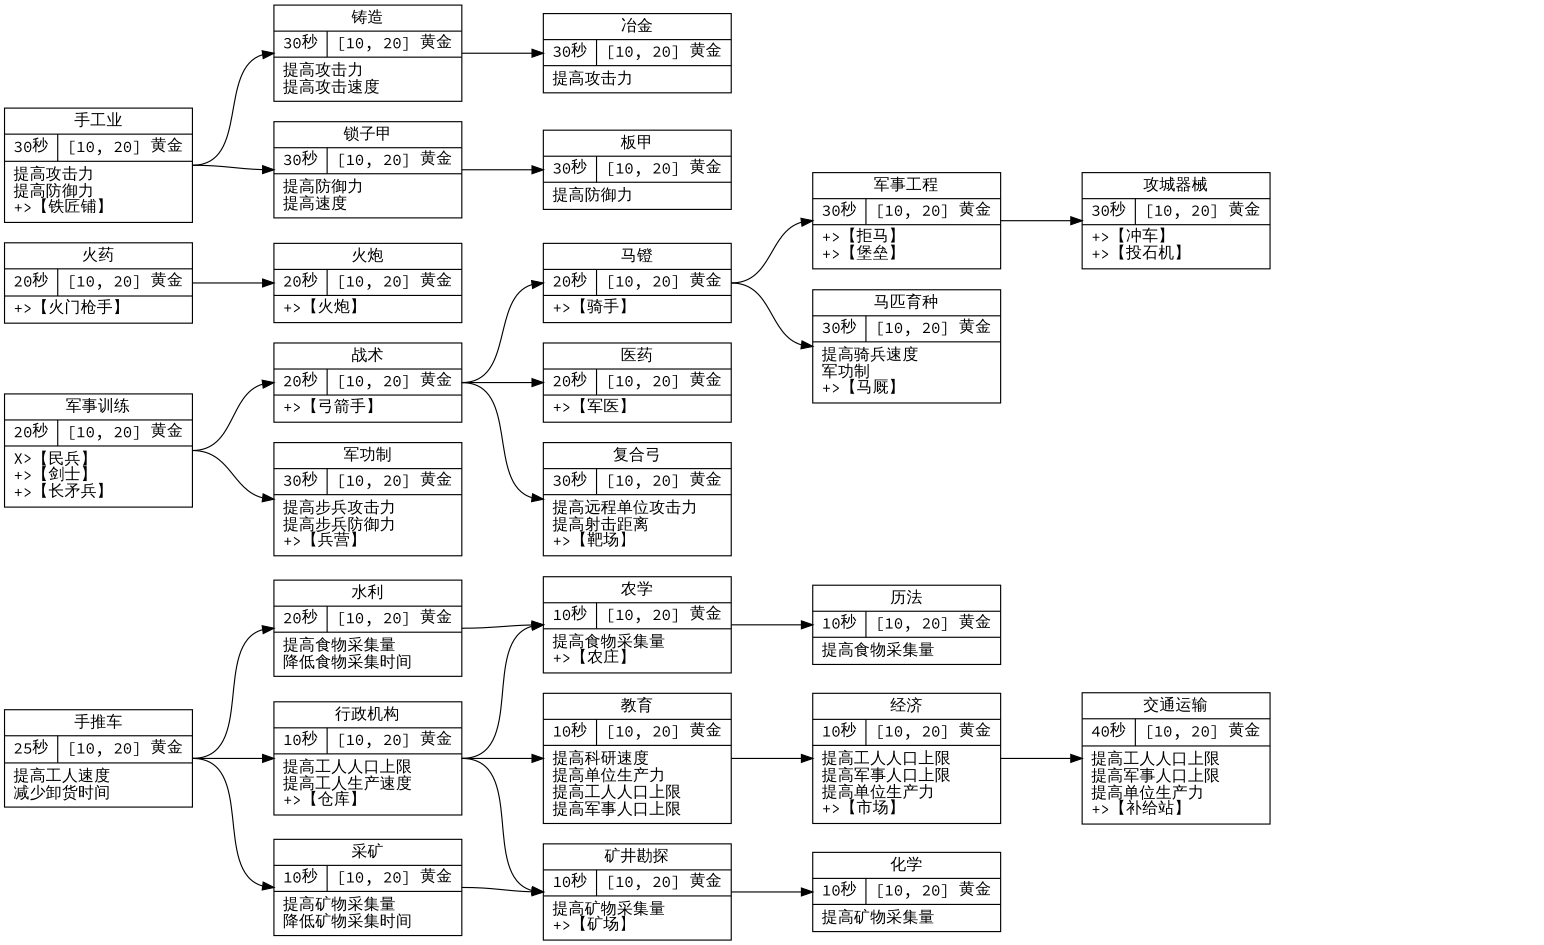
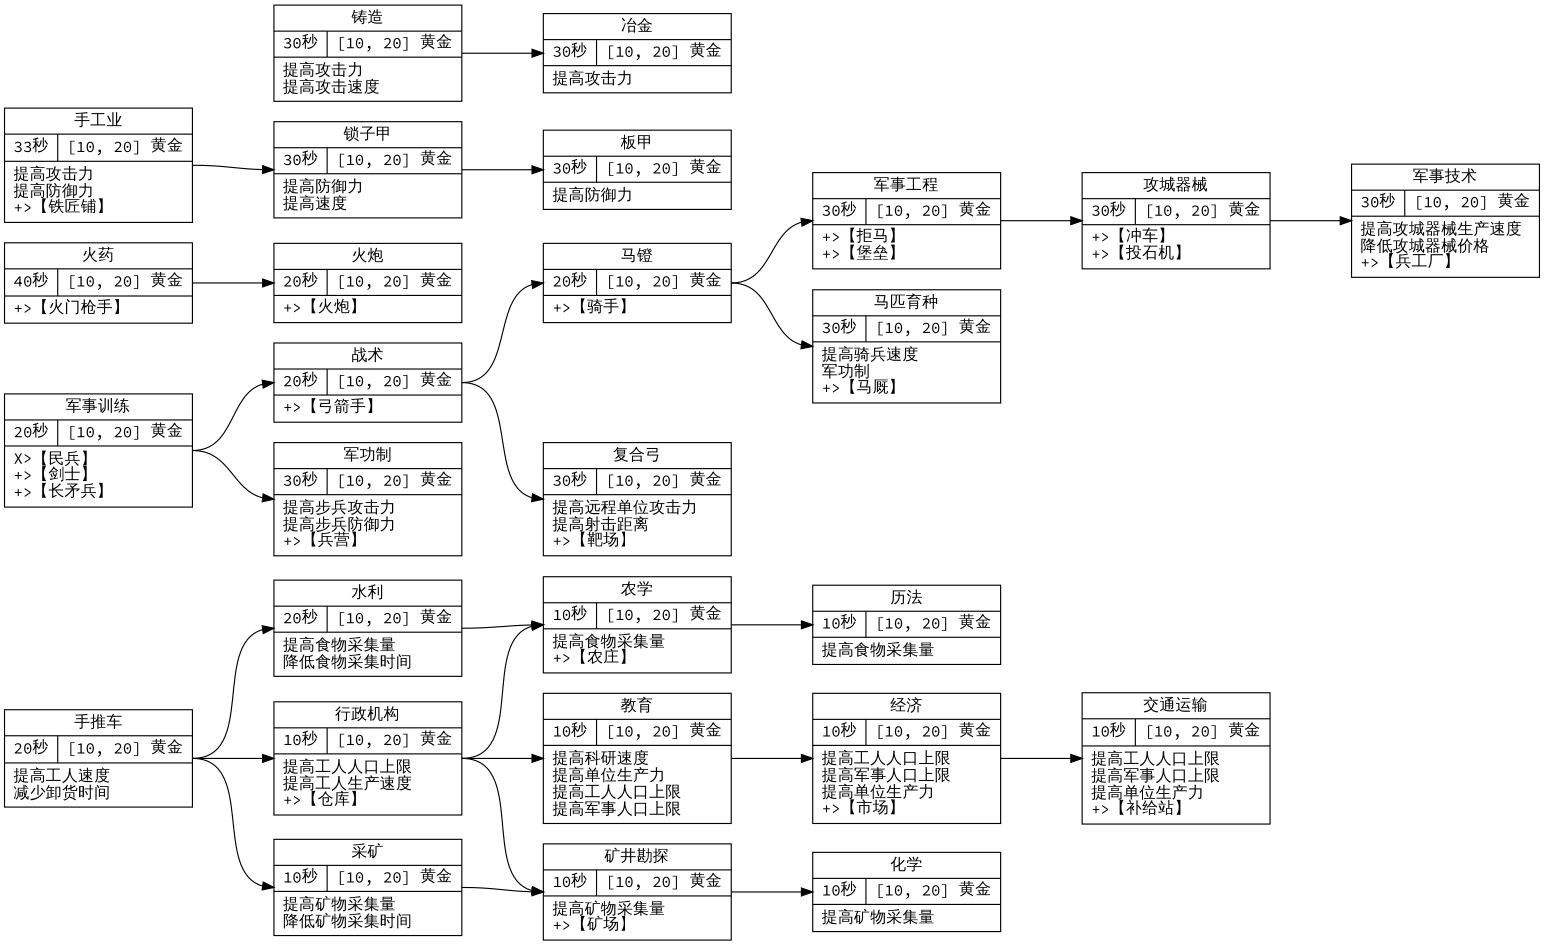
edge "手工业" -> "铸造": removed
node "手工业": text "30秒" -> "33秒"
node "军事技术": added
node "火药": text "20秒" -> "40秒"
node "医药": removed
node "交通运输": text "40秒" -> "10秒"
node "手推车": text "25秒" -> "20秒"
